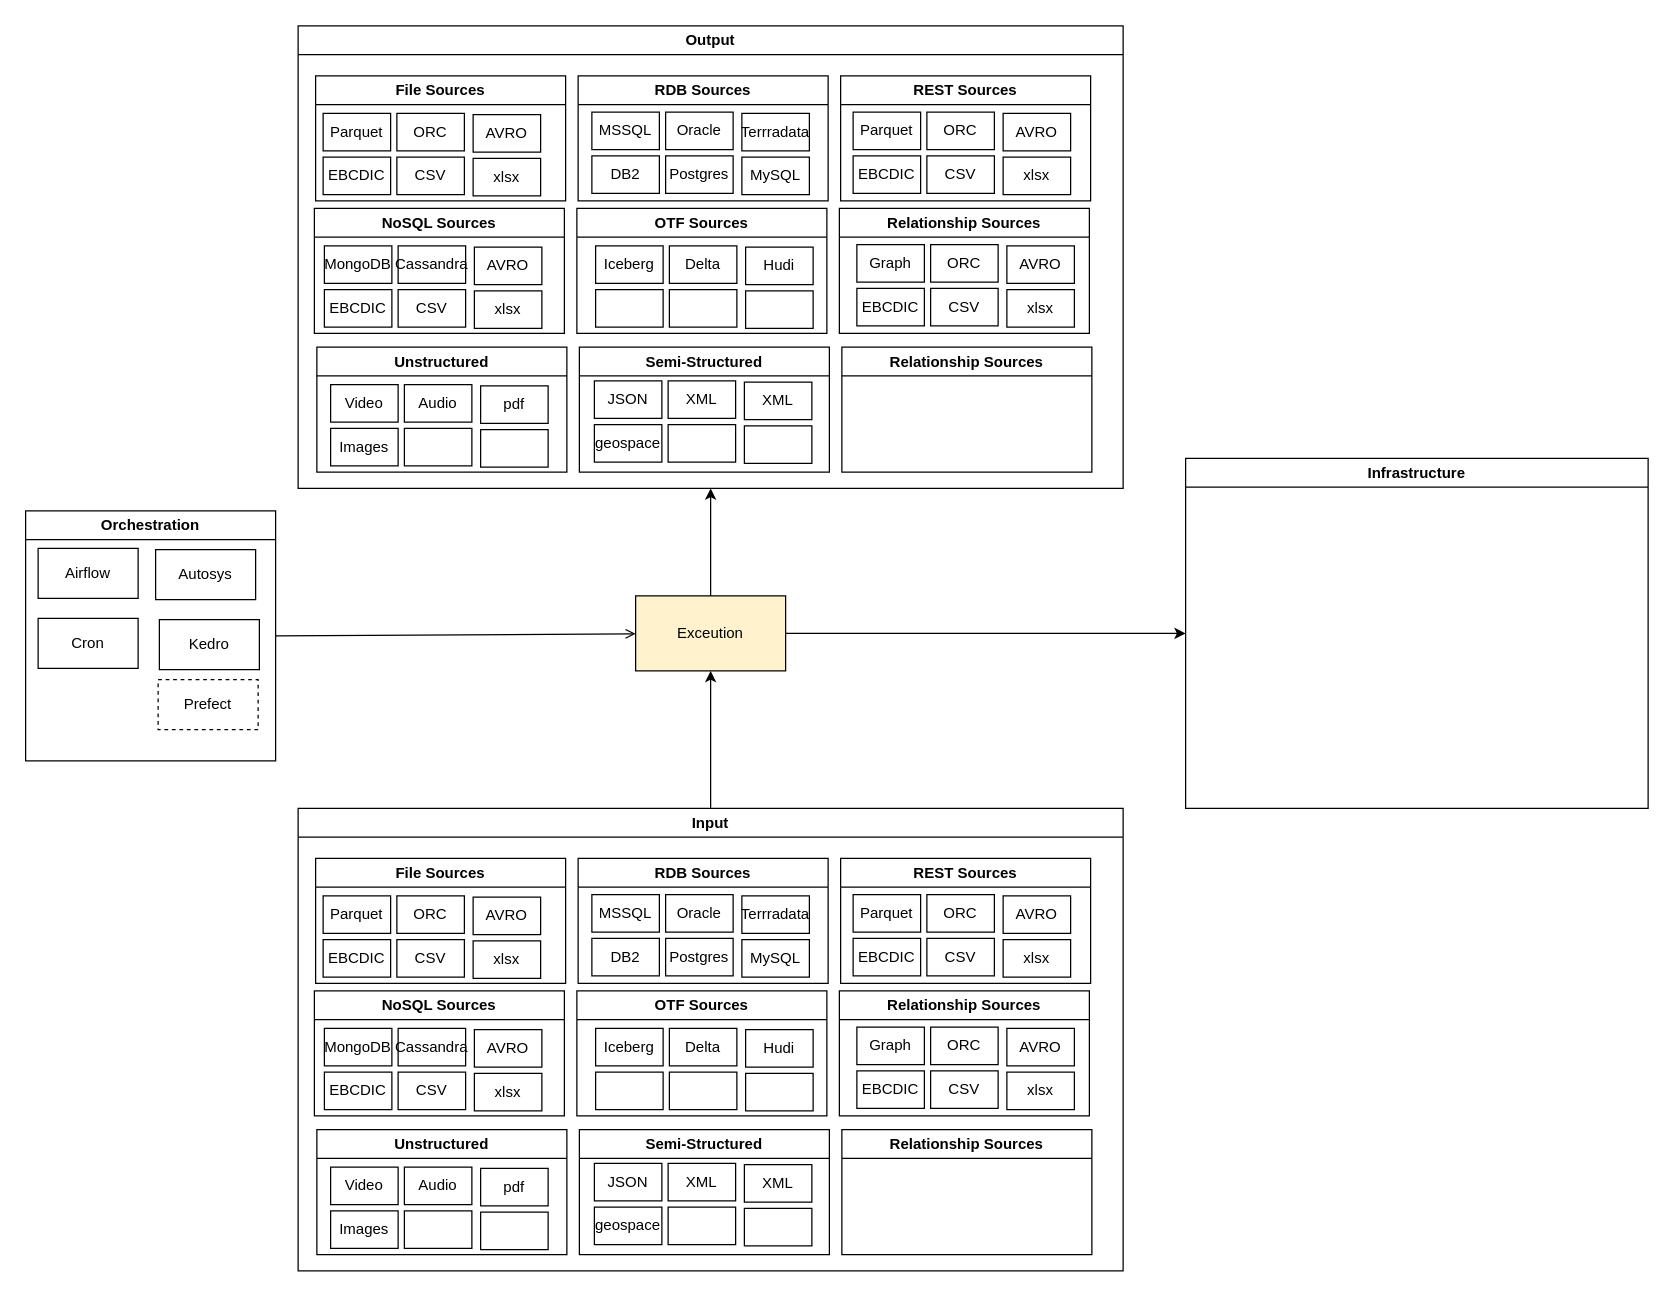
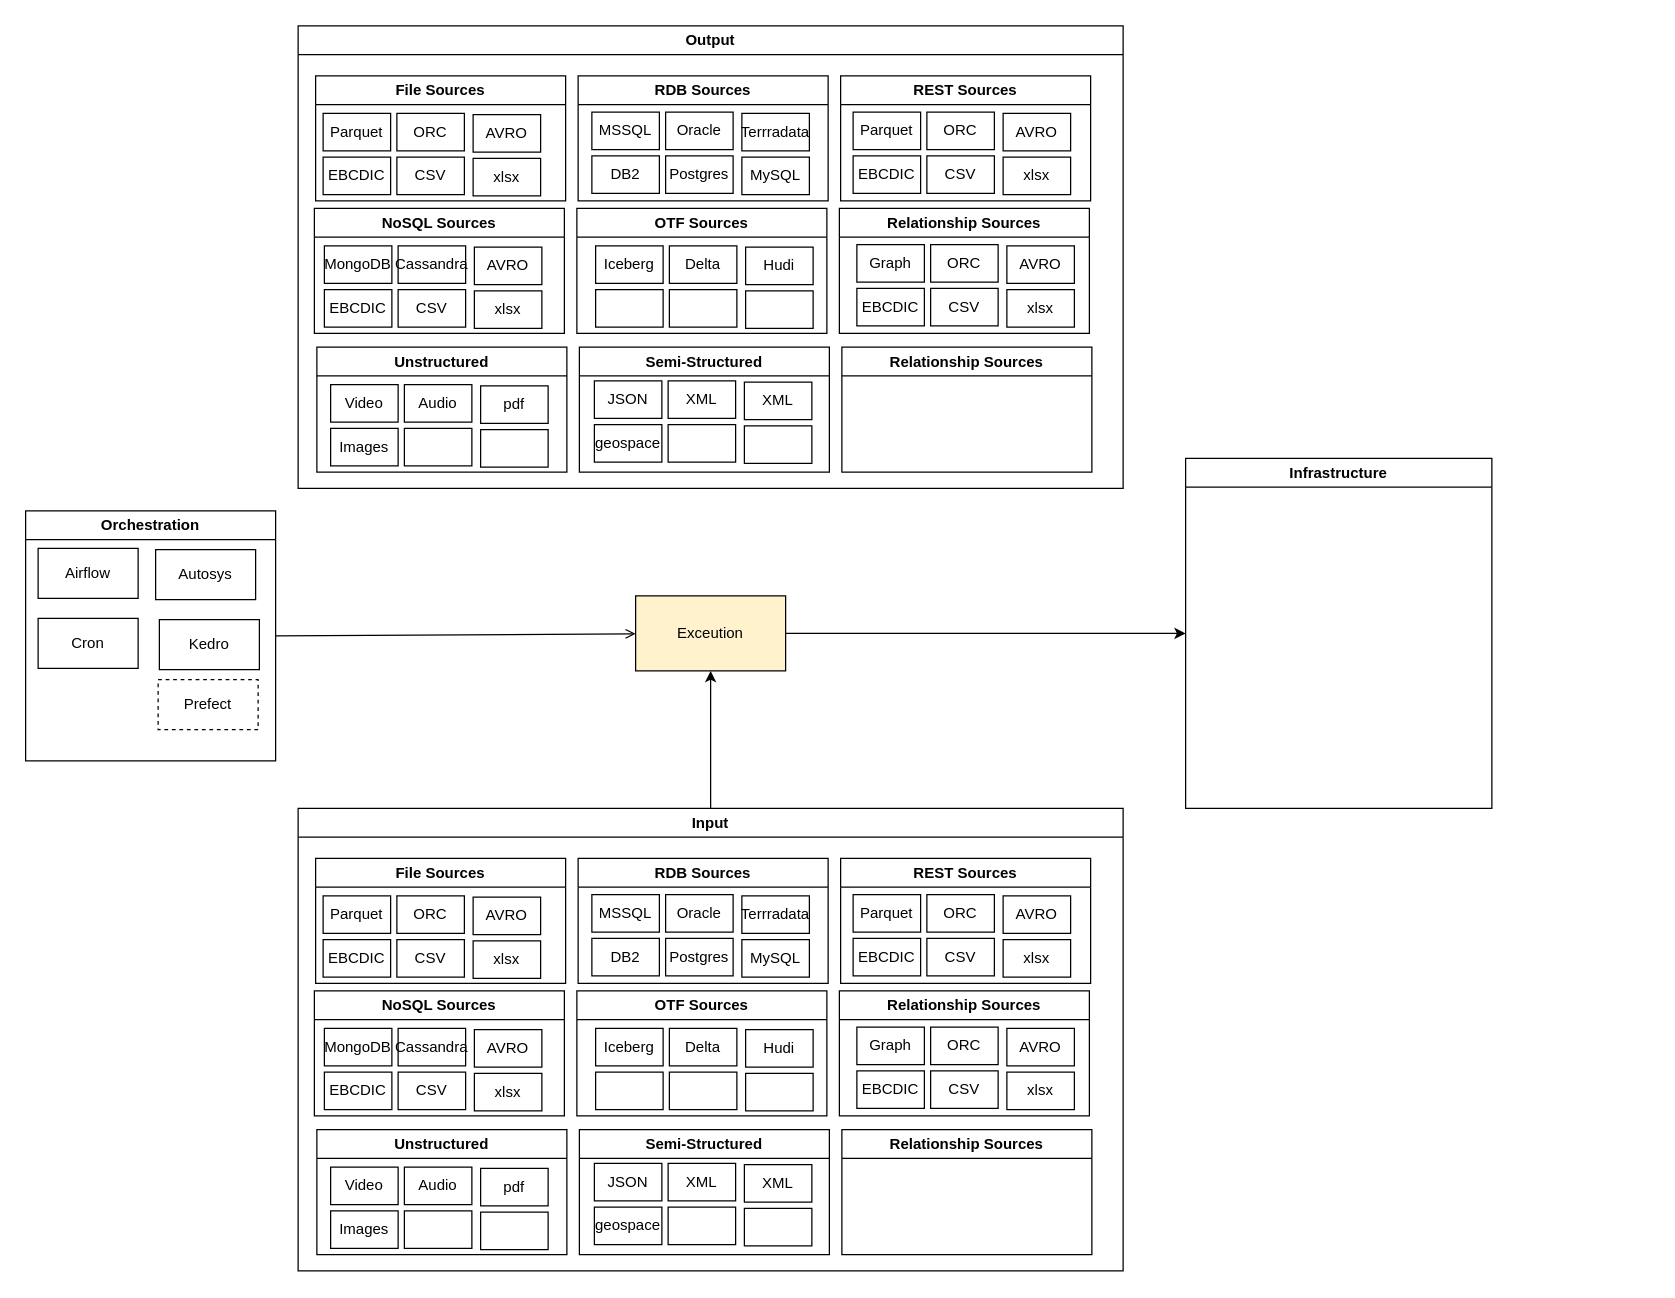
edge "Exceution" -> "Output": removed
node "Infrastructure": size 463x350 -> 306x350
